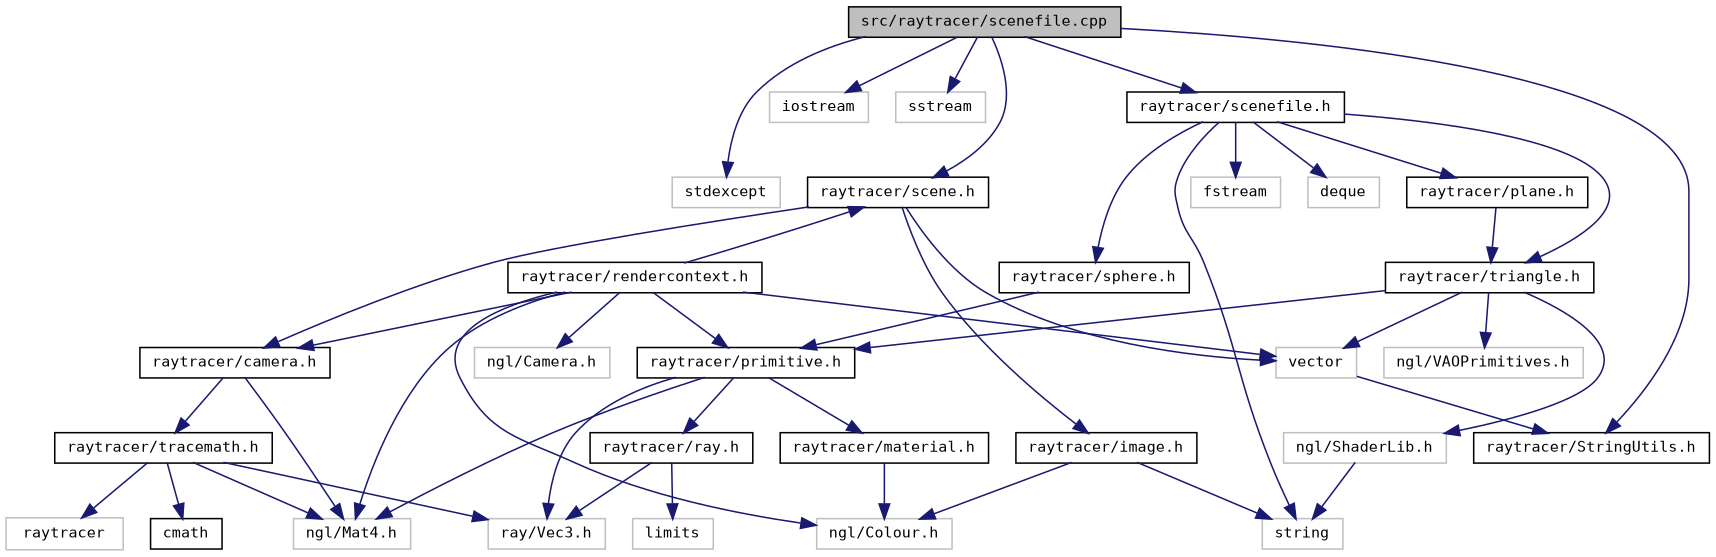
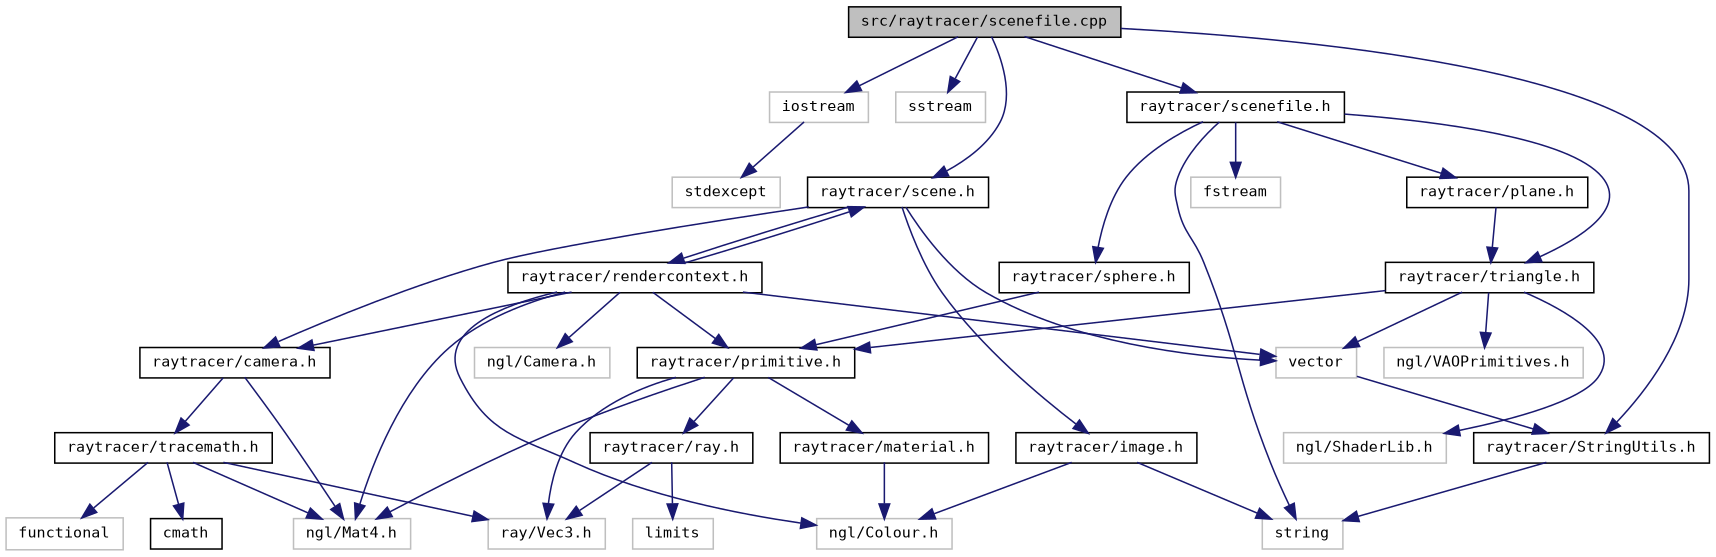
edge "src/raytracer/scenefile.cpp" -> "stdexcept": now "iostream" -> "stdexcept"
node "deque": removed
edge "raytracer/scene.h" -> "raytracer/rendercontext.h": added
edge "ngl/ShaderLib.h" -> "string": now "raytracer/StringUtils.h" -> "string"
node "raytracer": label "raytracer" -> "functional"
